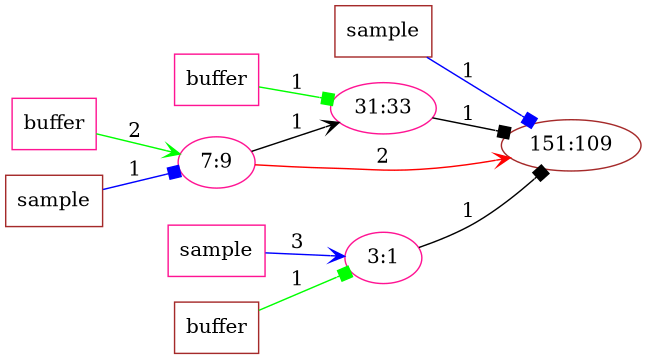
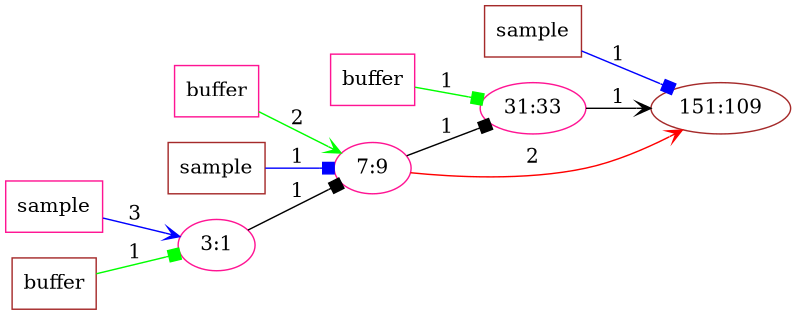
edge "31:33" -> "151:109": arrowhead box -> vee
edge "7:9" -> "31:33": arrowhead vee -> box
edge "3:1" -> "151:109": now "3:1" -> "7:9"
